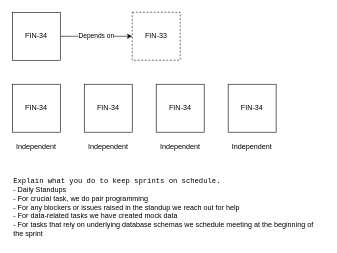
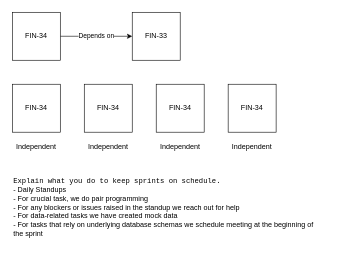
node "FIN-33": style dashed -> solid
